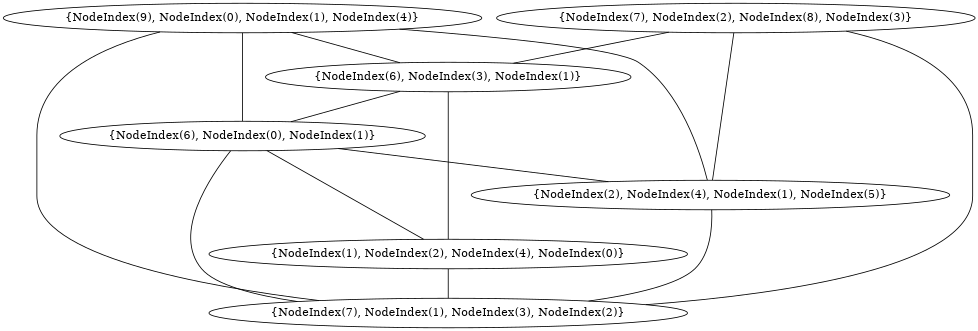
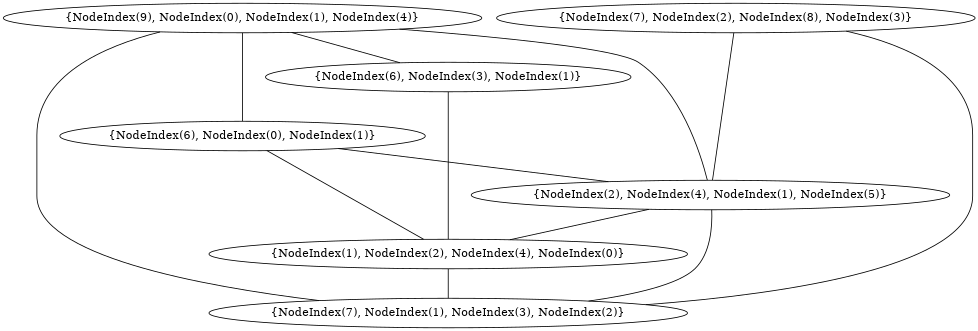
edge "{NodeIndex(7), NodeIndex(2), NodeIndex(8), NodeIndex(3)}" -- "{NodeIndex(6), NodeIndex(3), NodeIndex(1)}": removed
edge "{NodeIndex(6), NodeIndex(3), NodeIndex(1)}" -- "{NodeIndex(6), NodeIndex(0), NodeIndex(1)}": removed
edge "{NodeIndex(2), NodeIndex(4), NodeIndex(1), NodeIndex(5)}" -- "{NodeIndex(1), NodeIndex(2), NodeIndex(4), NodeIndex(0)}": added
edge "{NodeIndex(6), NodeIndex(0), NodeIndex(1)}" -- "{NodeIndex(7), NodeIndex(1), NodeIndex(3), NodeIndex(2)}": removed
